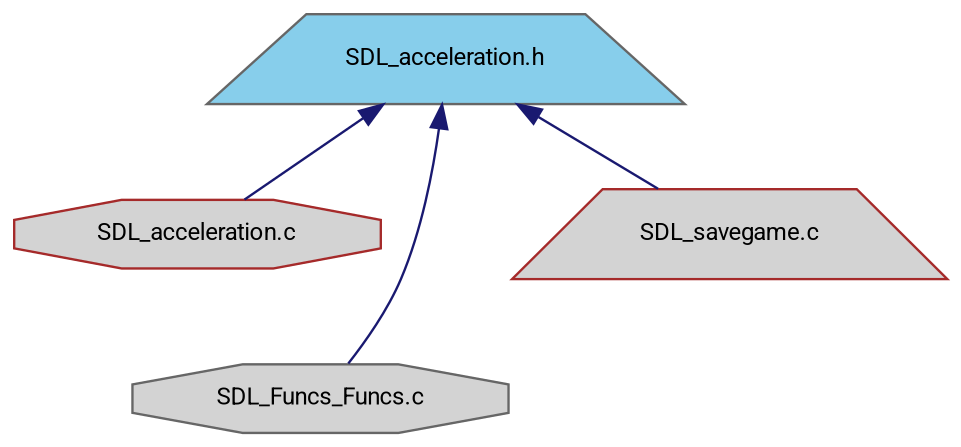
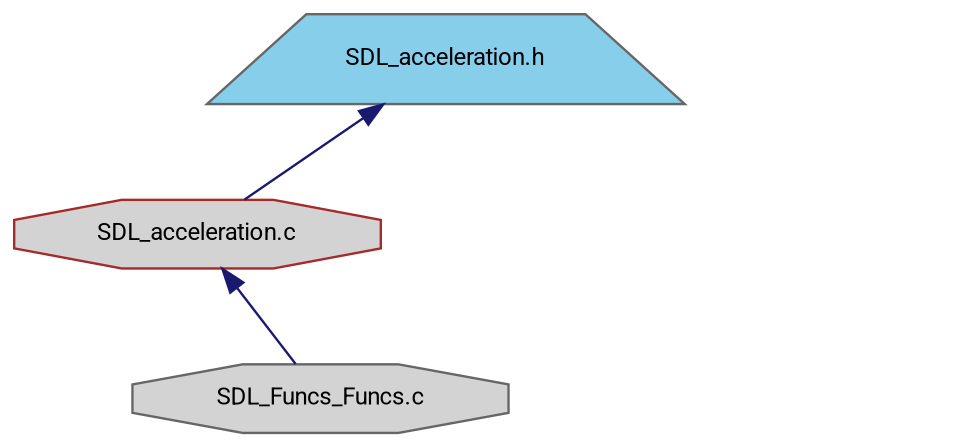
node "SDL_savegame.c": removed
edge "SDL_Funcs_Funcs.c" -> "SDL_acceleration.h": now "SDL_Funcs_Funcs.c" -> "SDL_acceleration.c"
